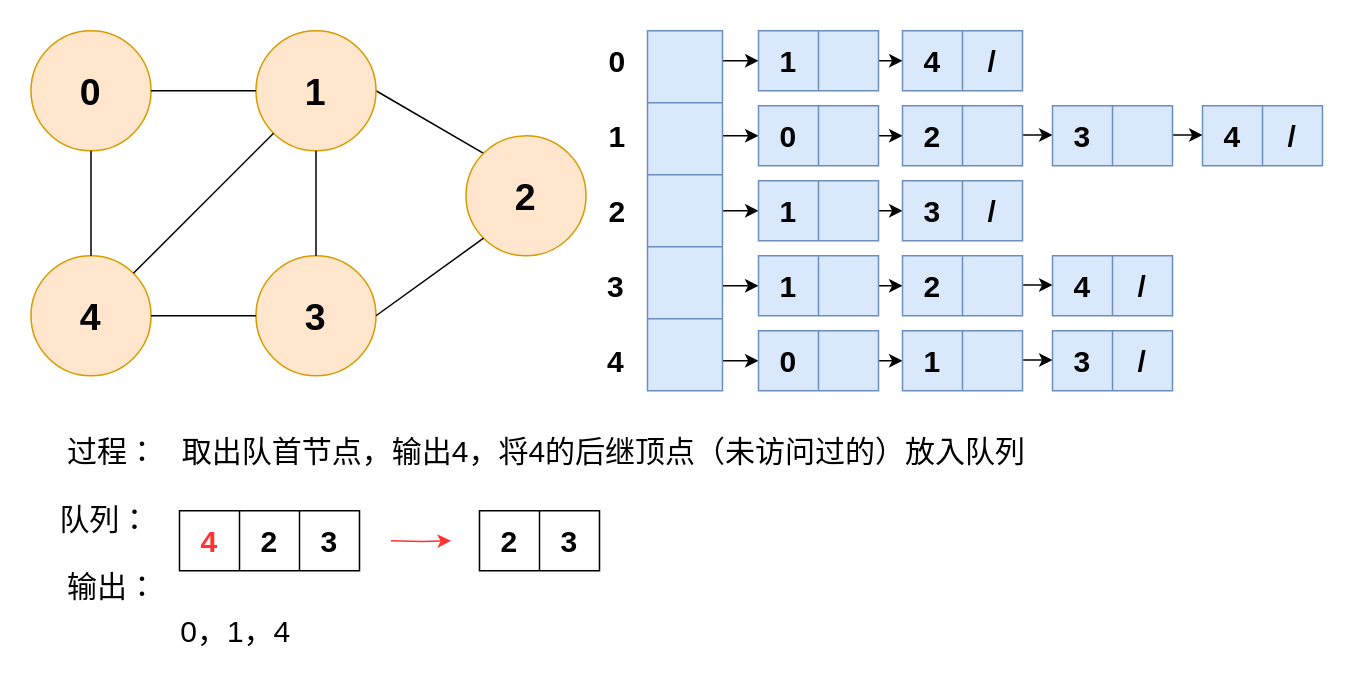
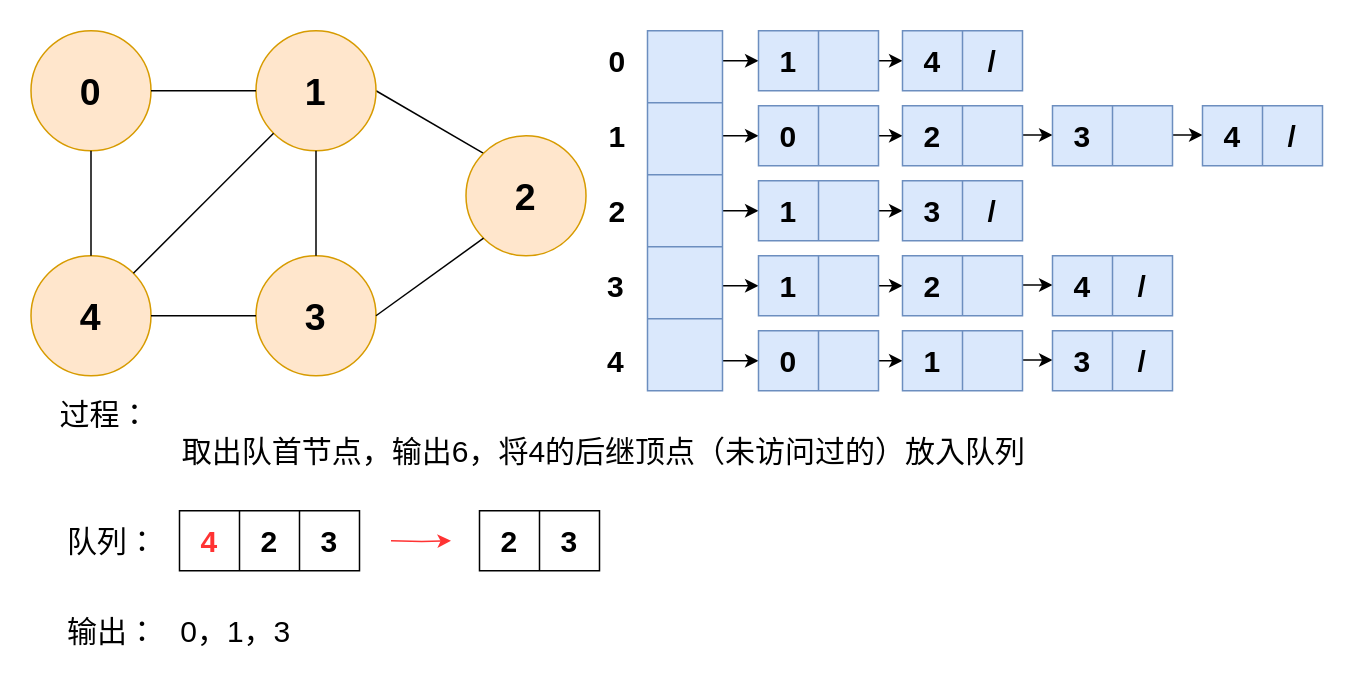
node "过程：": moved (113, 451) -> (105, 413)
node "取出队首节点，输出4，将4的后继顶点（未访问过的）放入队列": label "取出队首节点，输出4，将4的后继顶点（未访问过的）放入队列" -> "取出队首节点，输出6，将4的后继顶点（未访问过的）放入队列"
node "队列：": moved (105, 518) -> (113, 541)
node "输出：": moved (113, 586) -> (113, 631)
node "0，1，4": label "0，1，4" -> "0，1，3"
